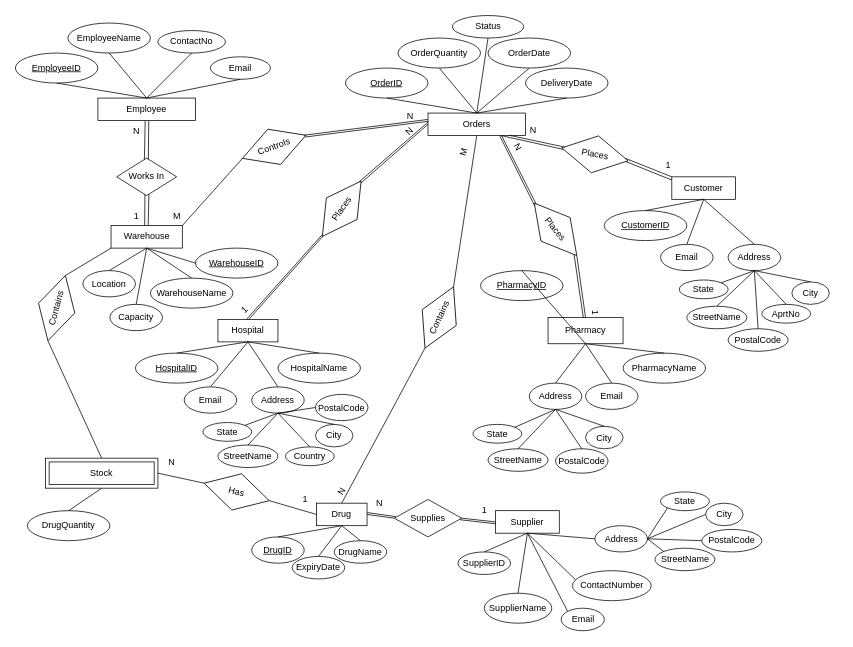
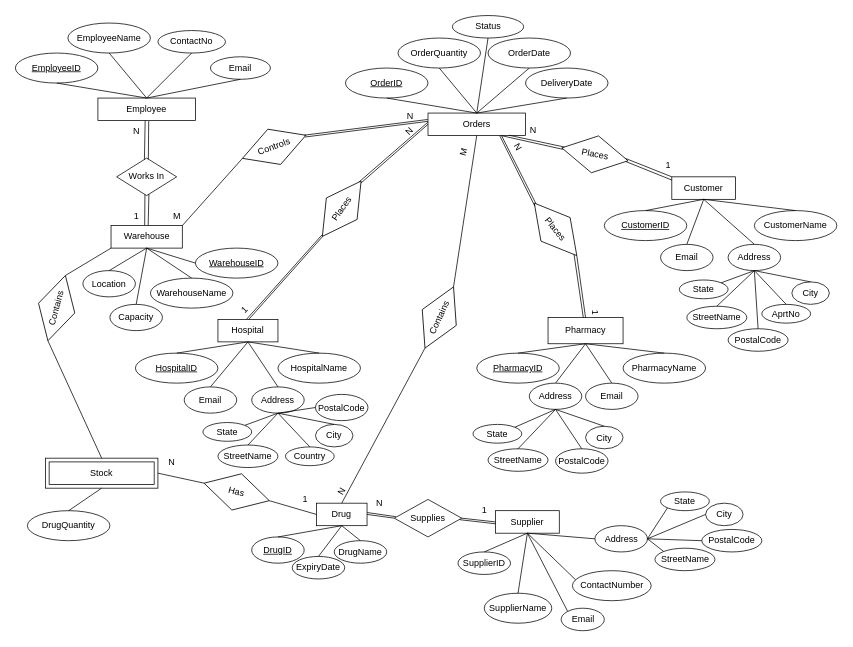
edge "Customer" -- "CustomerName": added
node "CustomerName": added
node "PharmacyID": moved (522, 285) -> (518, 368)
